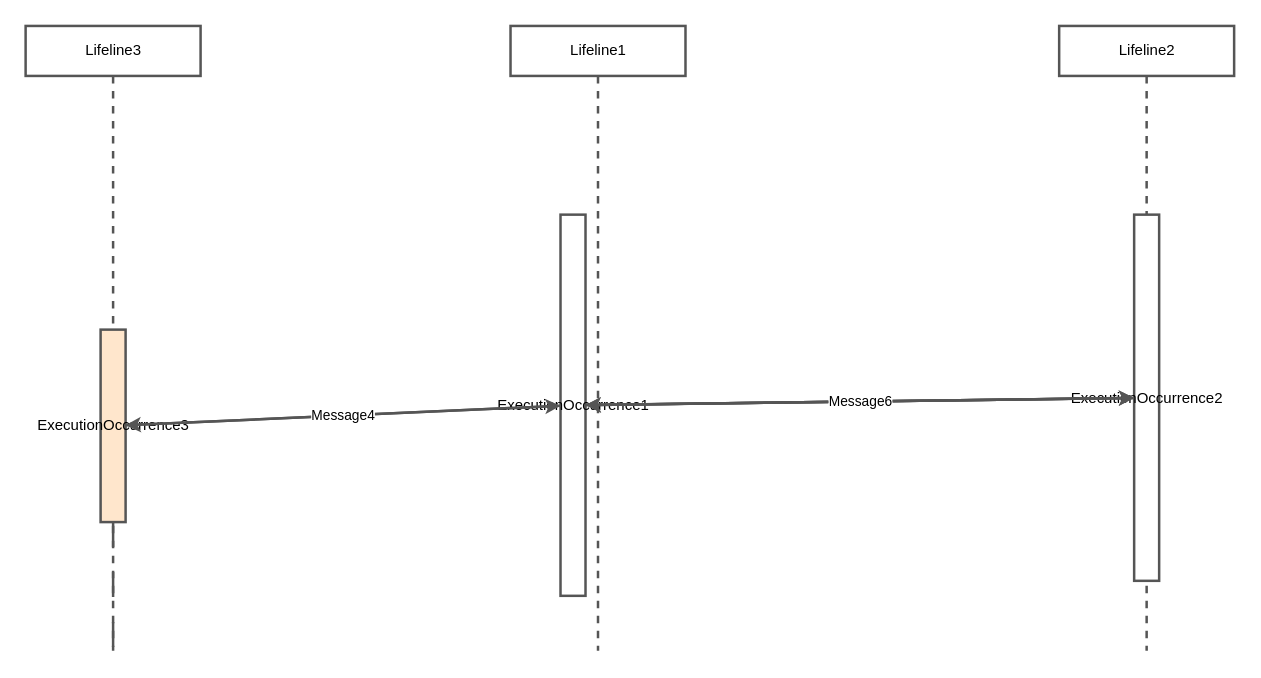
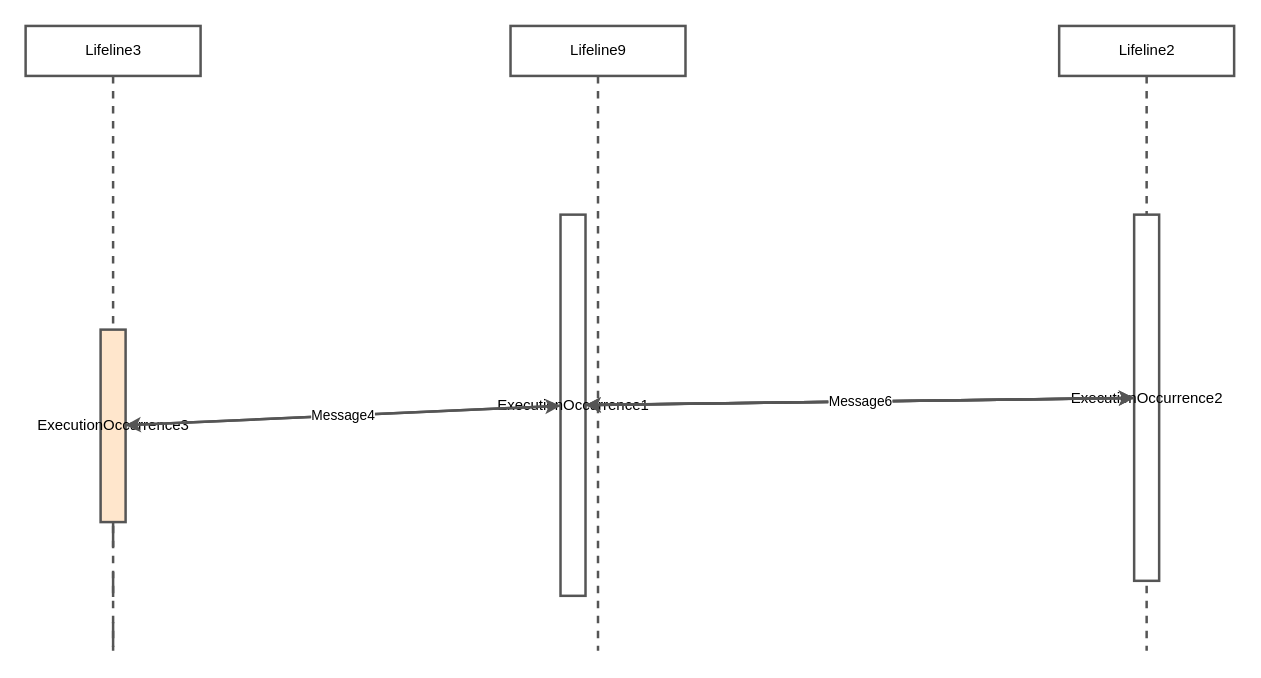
node "Lifeline1": label "Lifeline1" -> "Lifeline9"
